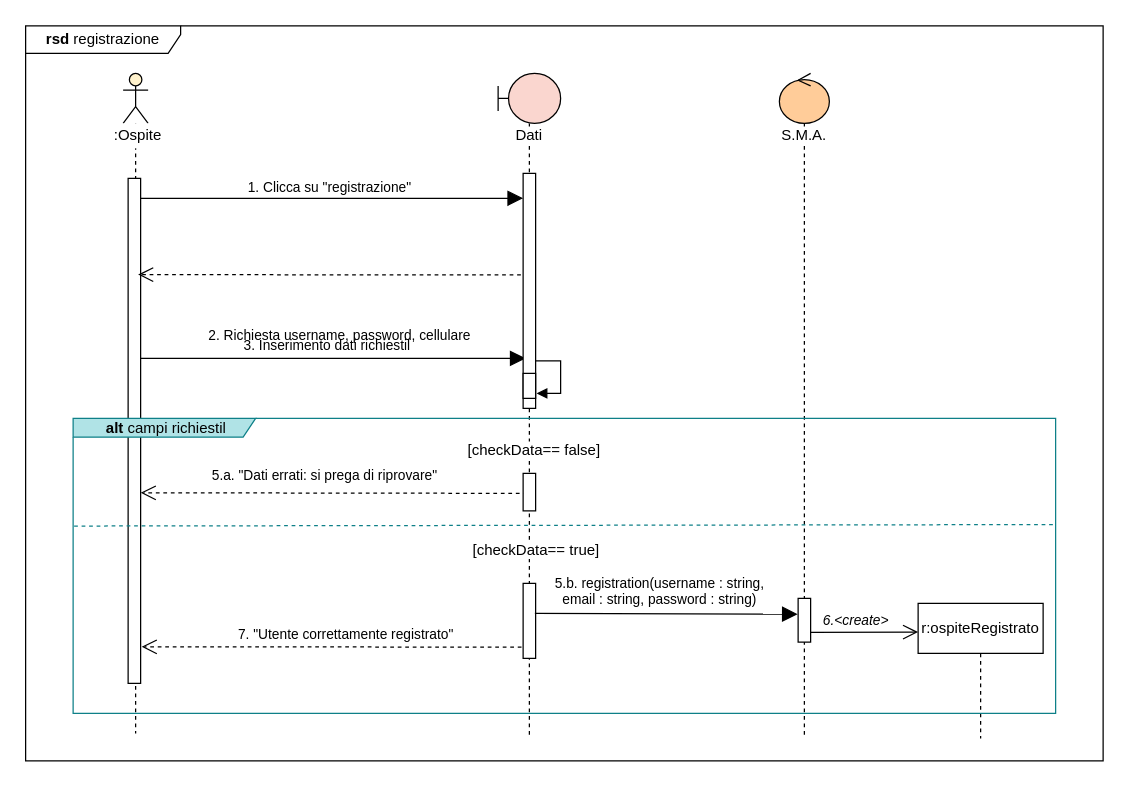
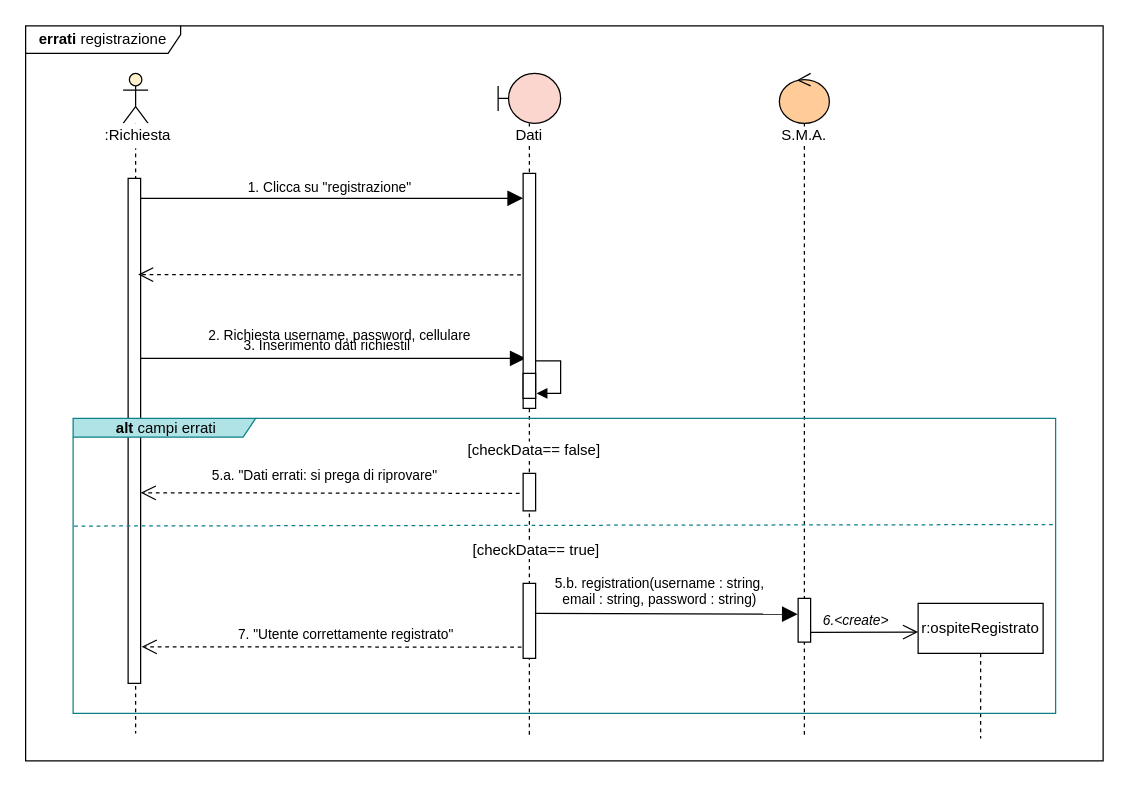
node "rsd registrazione": label "rsd registrazione" -> "errati registrazione"
node ":Ospite": label ":Ospite" -> ":Richiesta"
node "alt campi richiestil": label "alt campi richiestil" -> "alt campi errati"
